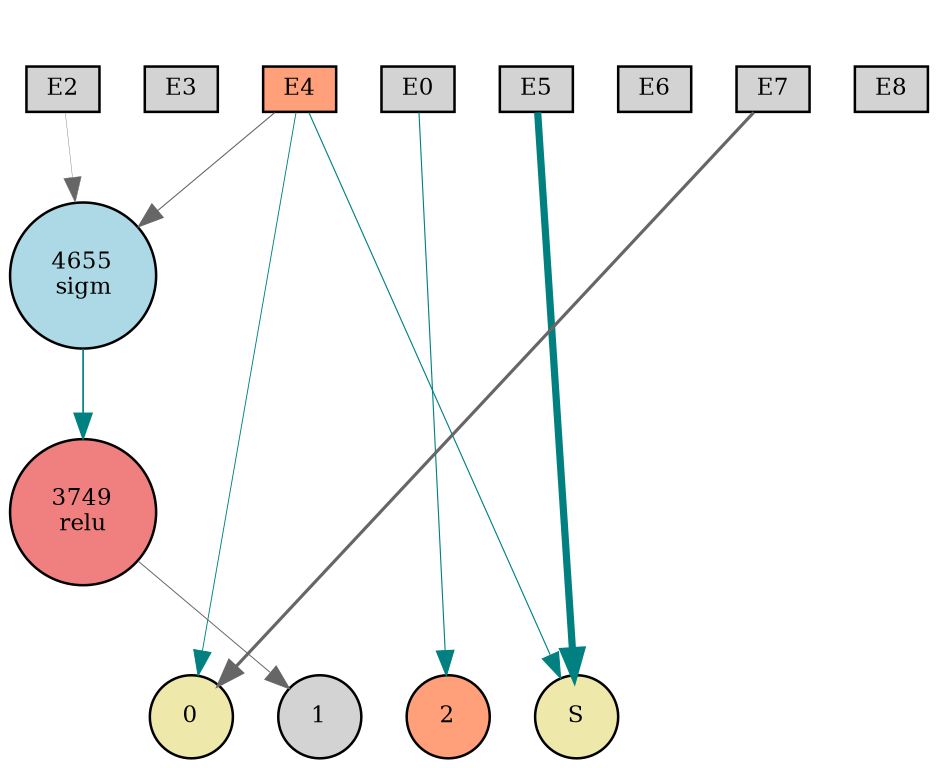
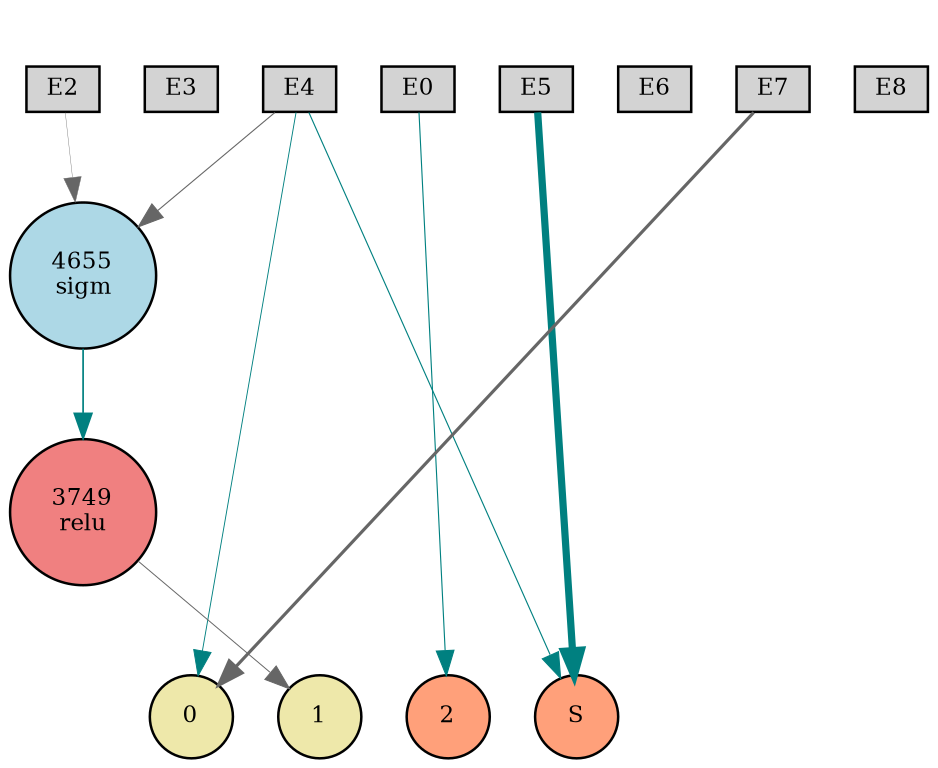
node "E4": fillcolor lightsalmon -> lightgray
node "1": fillcolor lightgray -> palegoldenrod
node "S": fillcolor palegoldenrod -> lightsalmon
